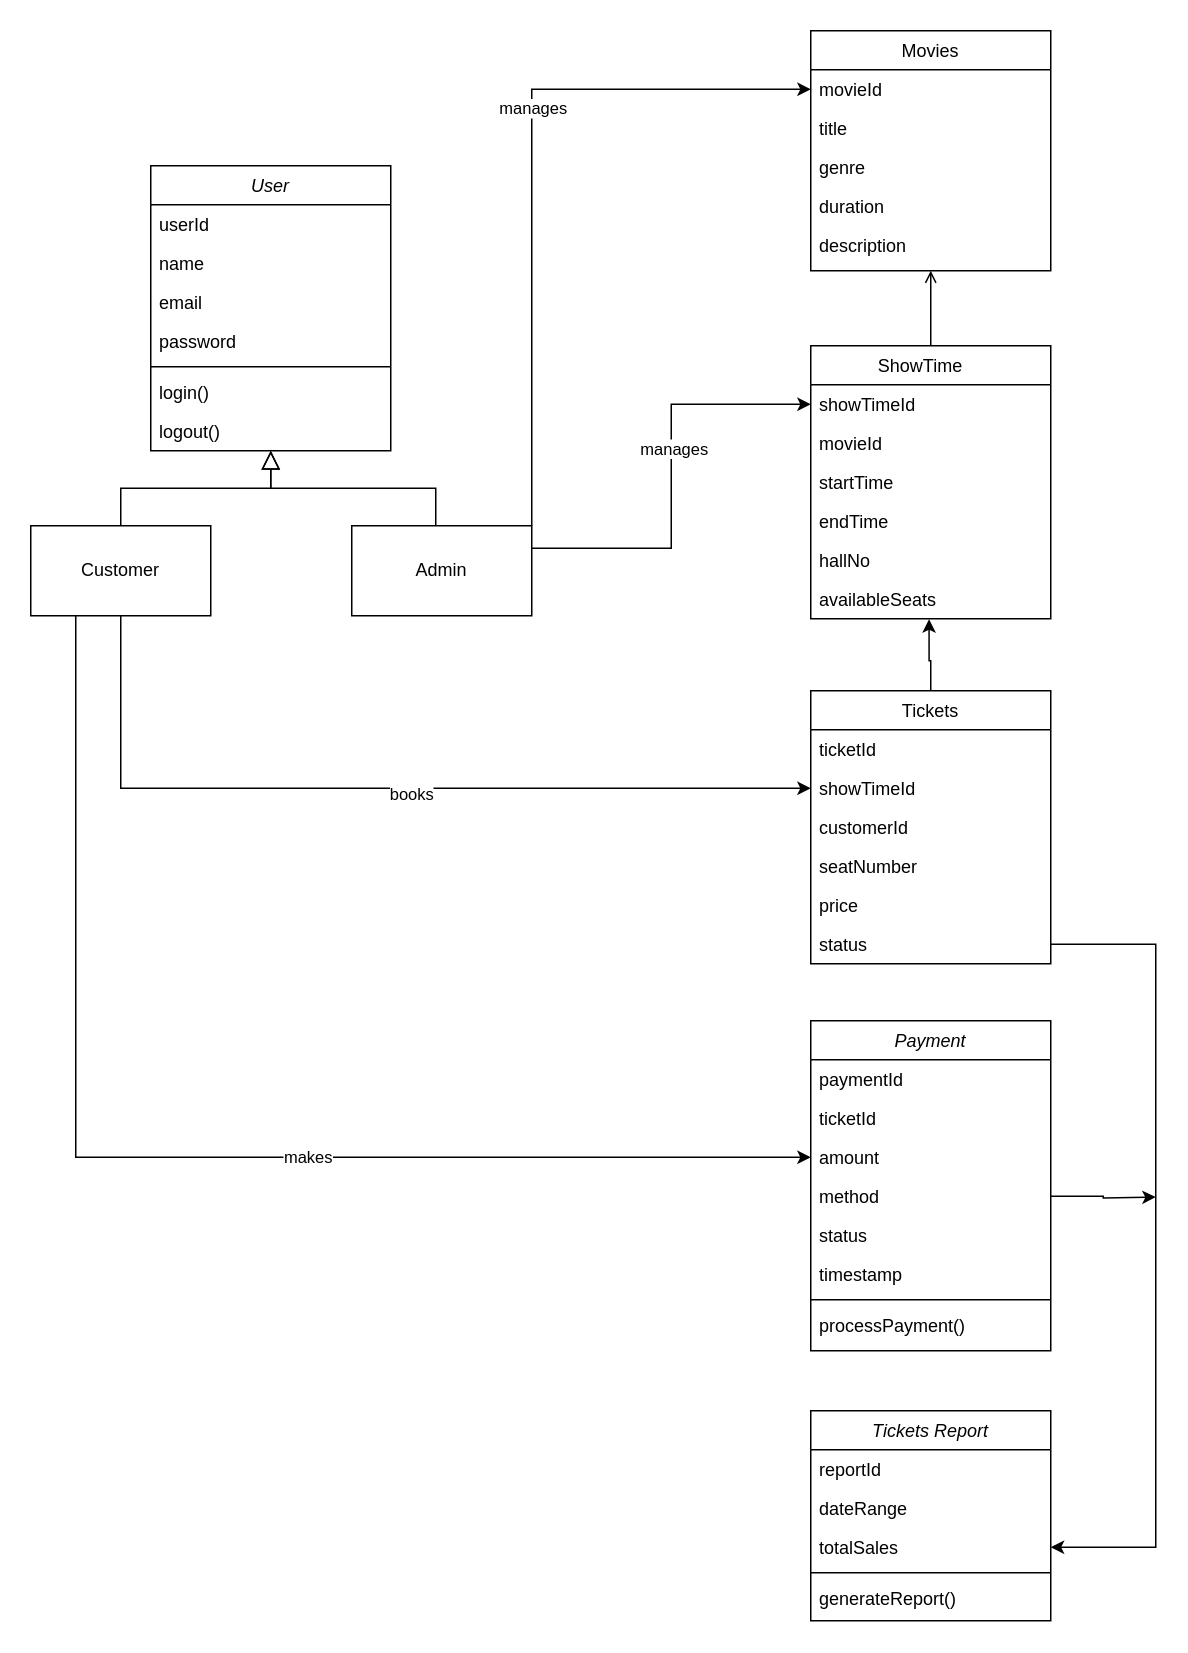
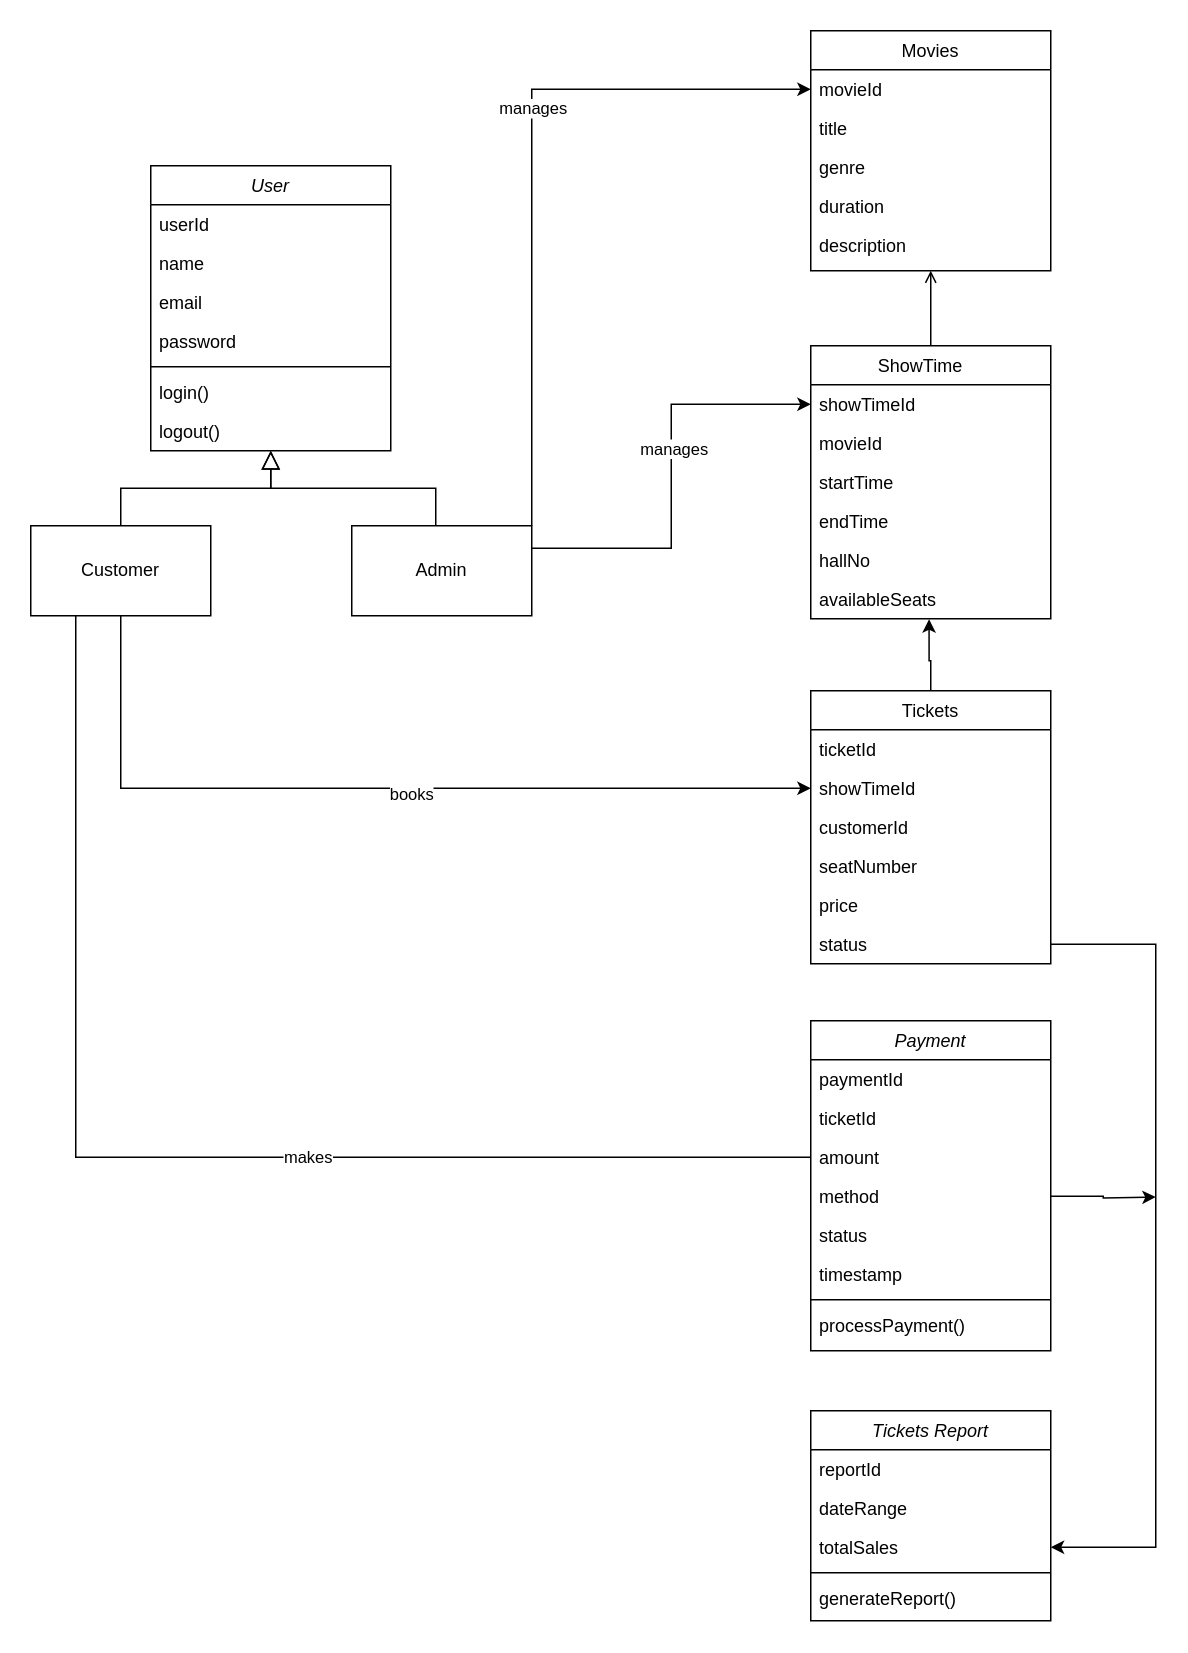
edge "Customer" -> "amount": arrowhead classic -> none
